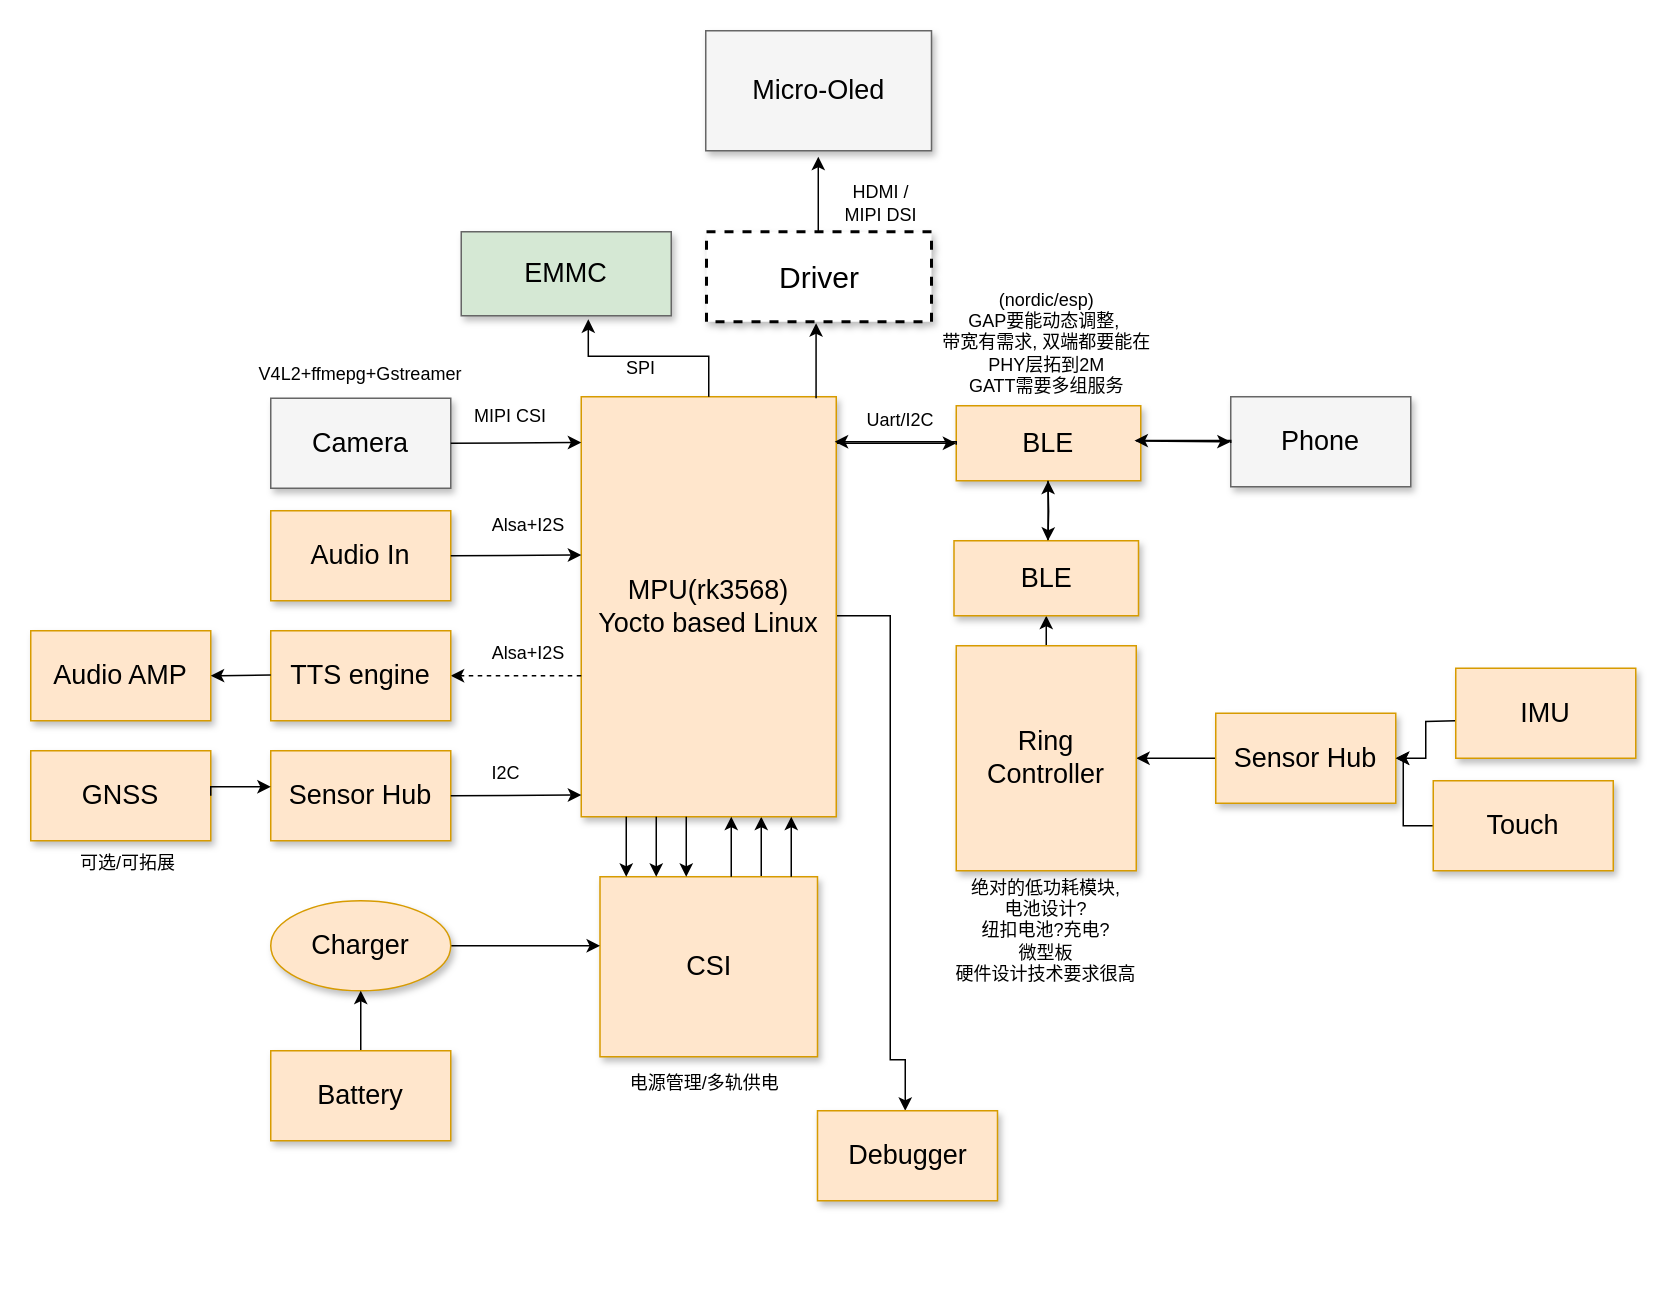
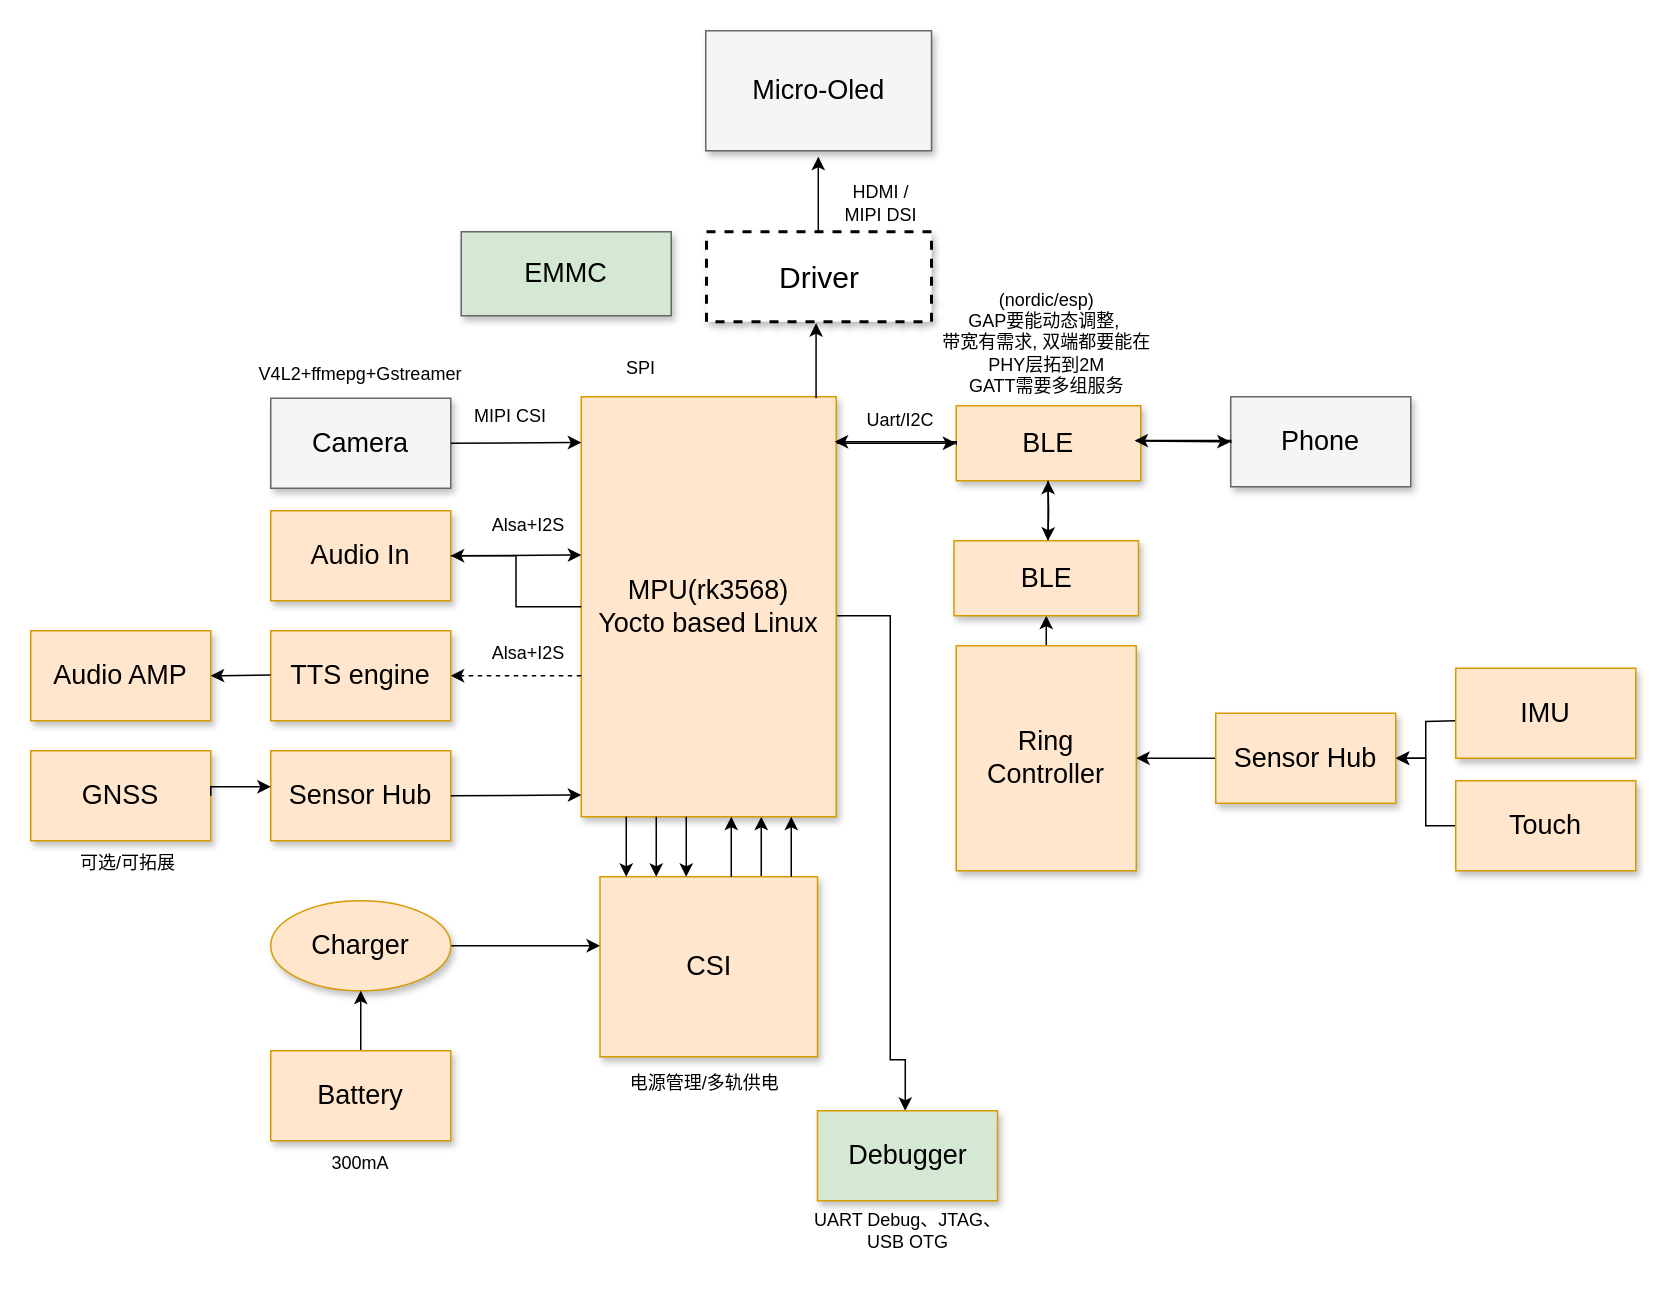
edge "MPU(rk3568) Yocto based Linux" -> "EMMC": now "MPU(rk3568) Yocto based Linux" -> "Audio In"
node "I2C": removed
node "Touch": moved (1523, 826) -> (1546, 826)
node "绝对的低功耗模块, 电池设计? 纽扣电池?充电? 微型板 硬件设计技术要求很高": removed
node "Debugger": fillcolor #ffe6cc -> #d5e8d4
node "300mA": added
node "UART Debug、JTAG、USB OTG": added
